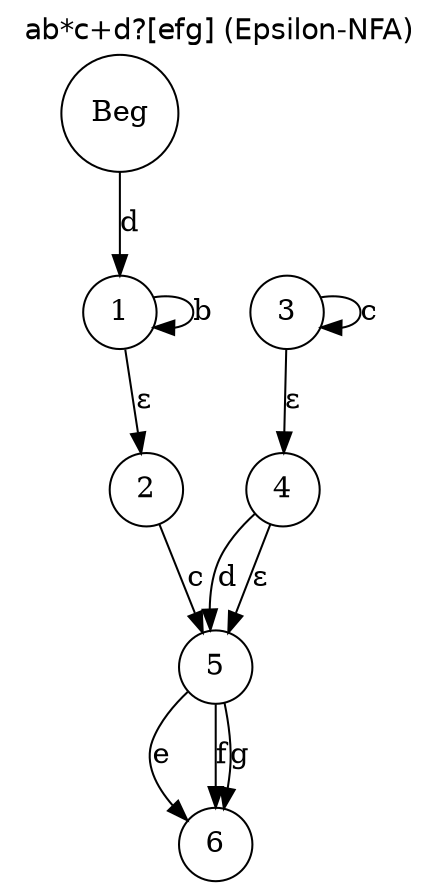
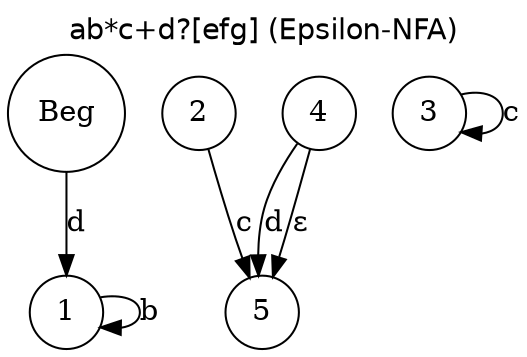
edge "1" -> "2": removed, label "ε"
edge "3" -> "4": removed, label "ε"
node "6": removed
